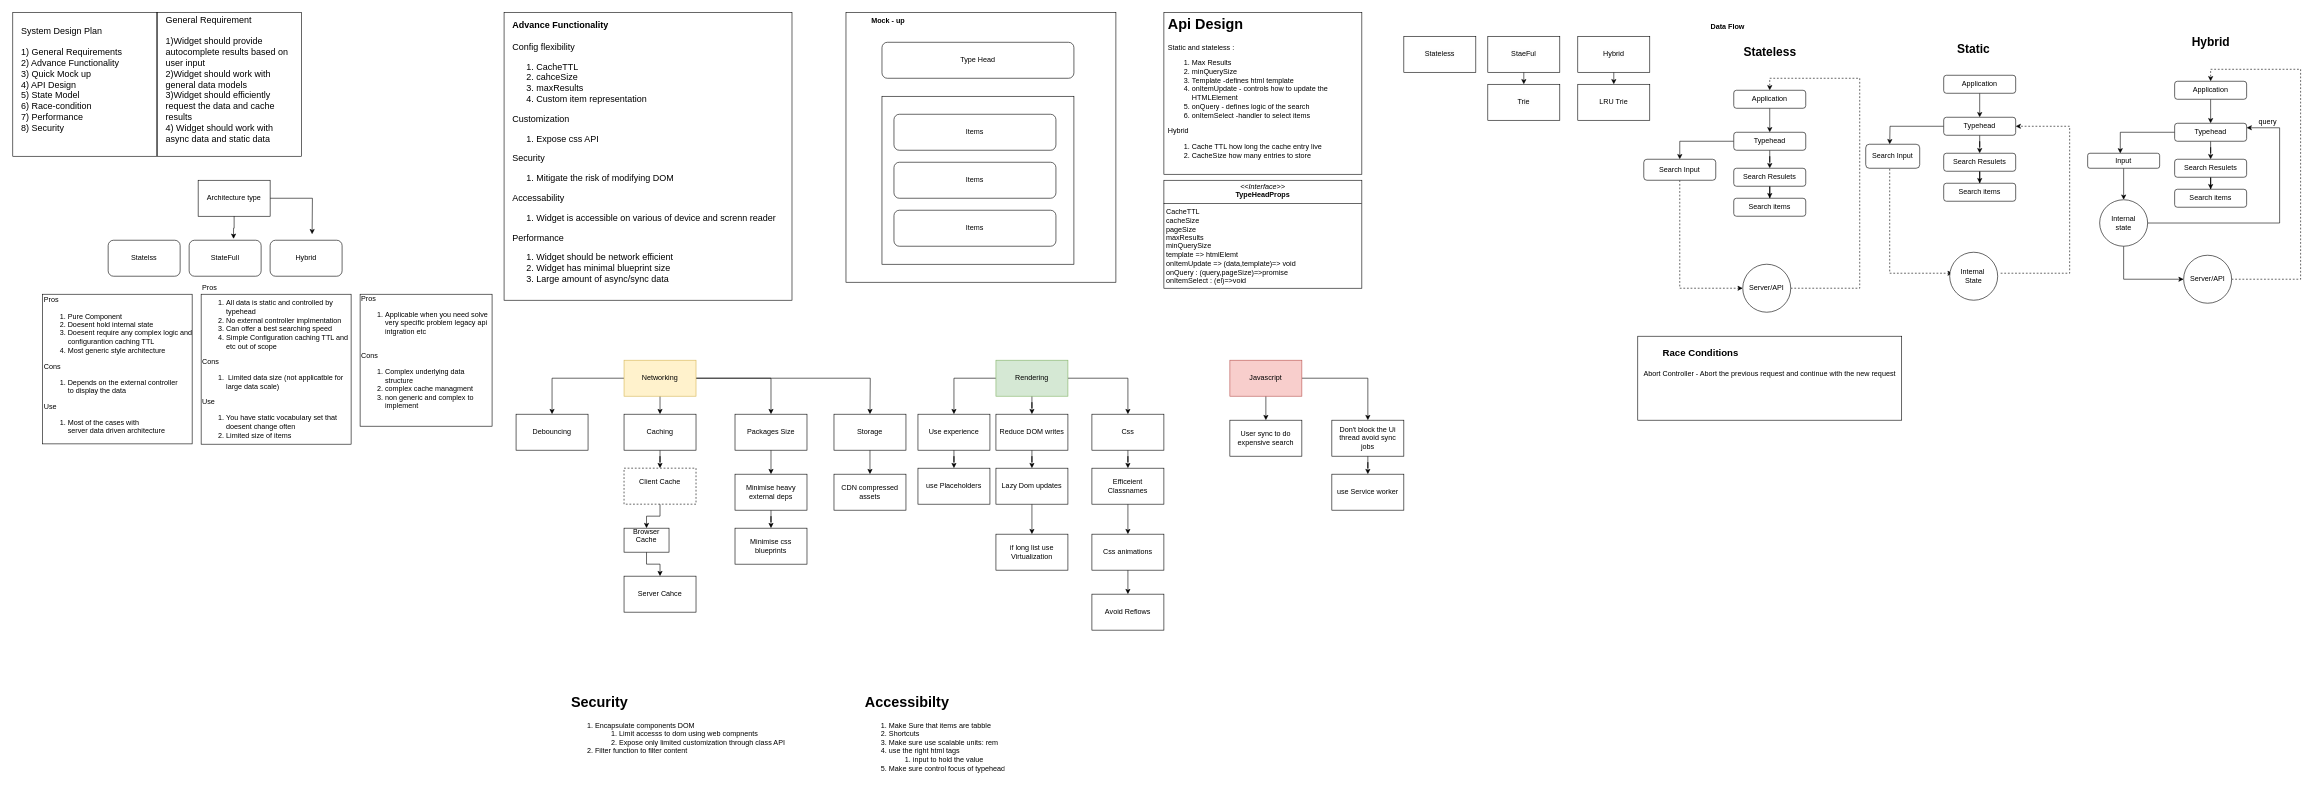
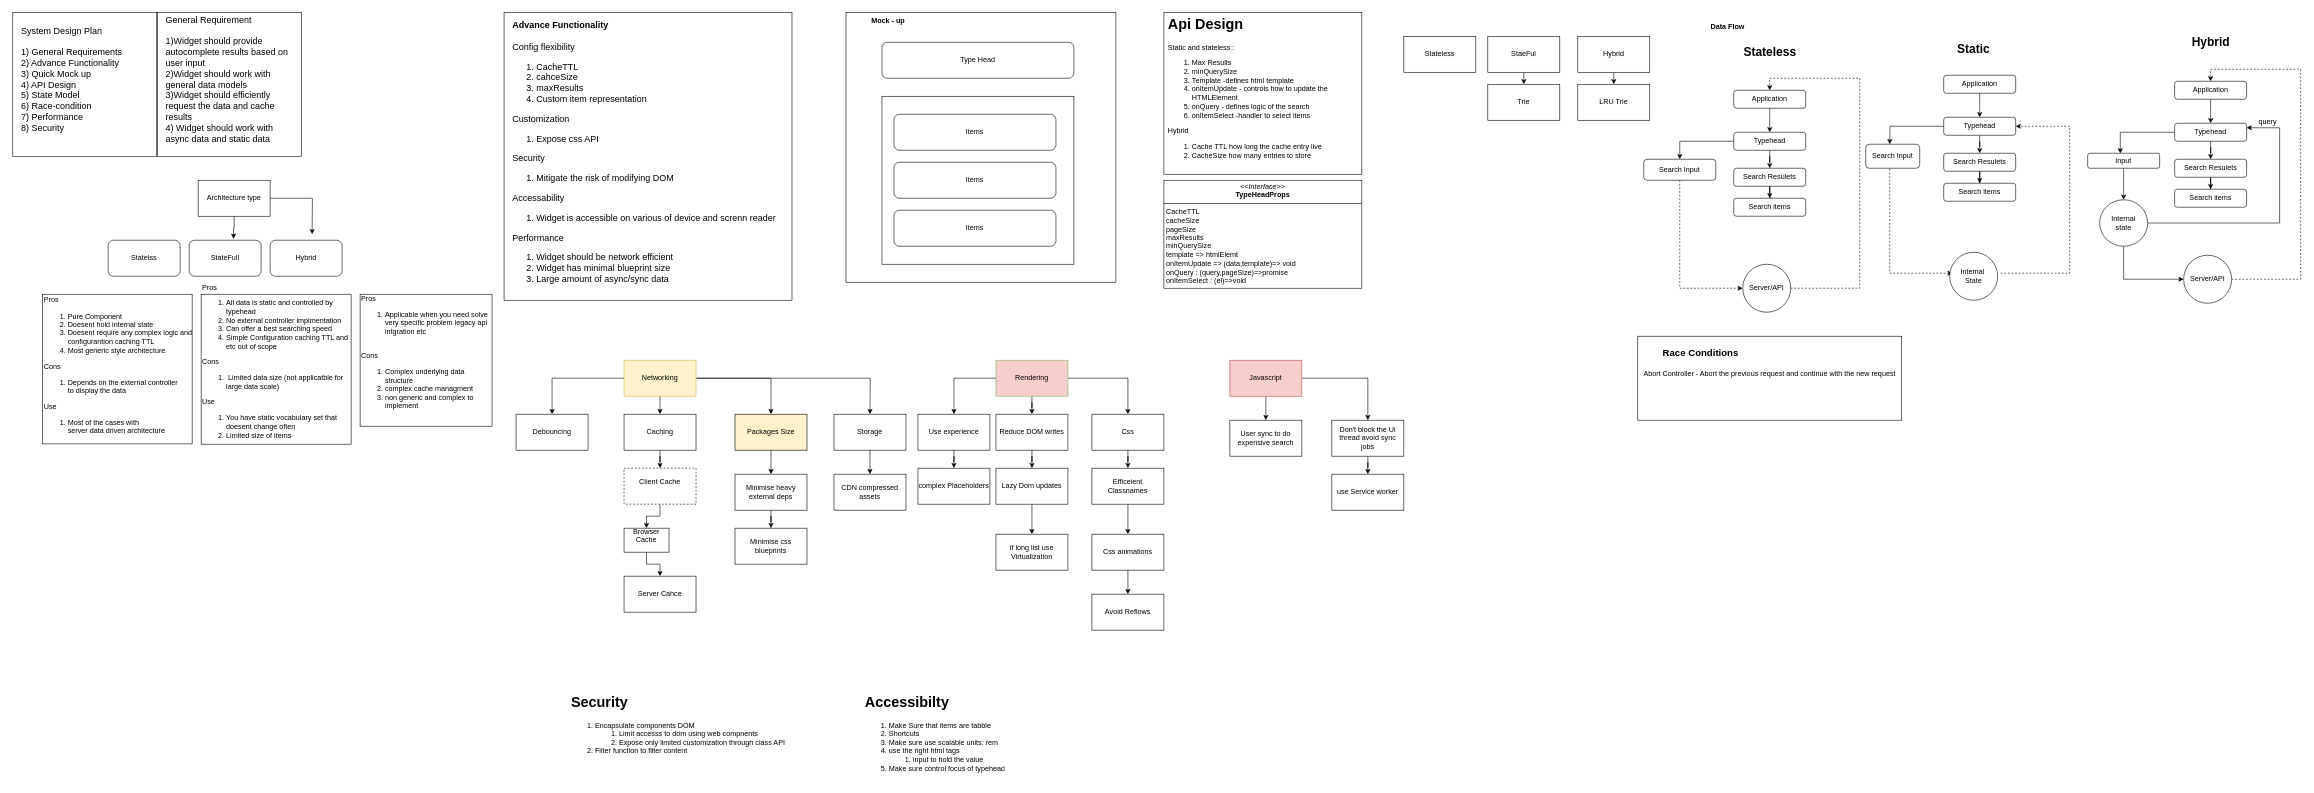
node "Rendering": fillcolor #d5e8d4 -> #f8cecc
node "Packages Size": fillcolor #ffffff -> #fff2cc
node "use Placeholders": label "use Placeholders" -> "complex Placeholders"
